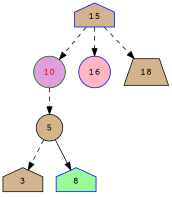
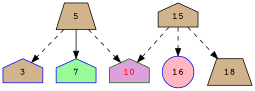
node "15": color blue -> black
node "10": shape circle -> house
edge "10" -> "5": reversed
node "5": shape circle -> trapezium
node "3": color black -> blue
node "8": label "8" -> "7"
